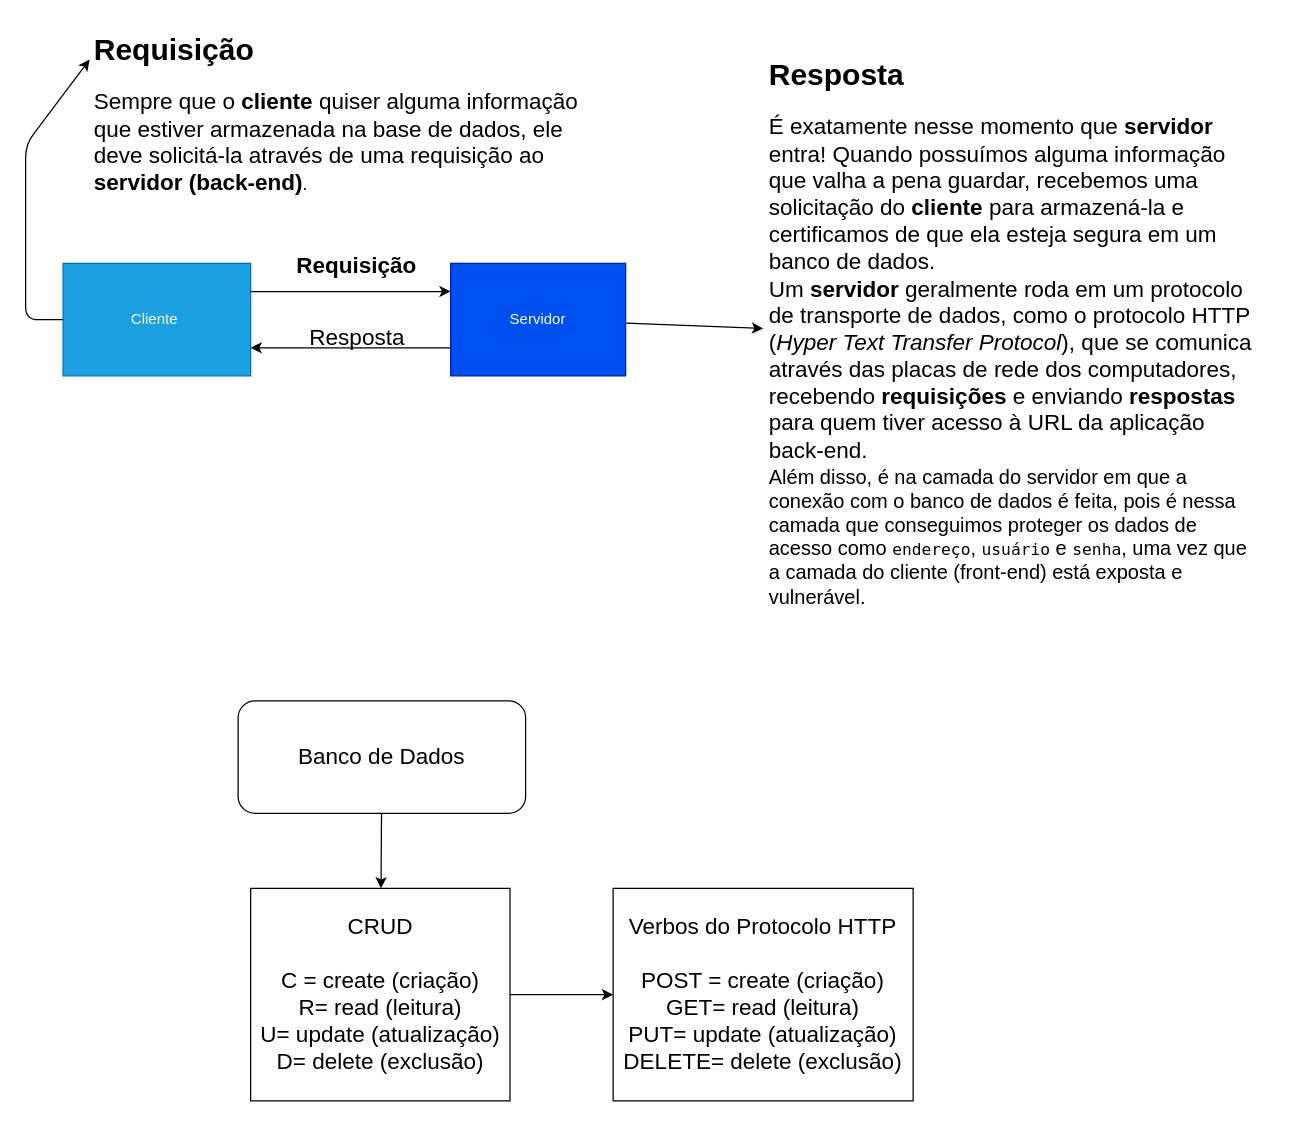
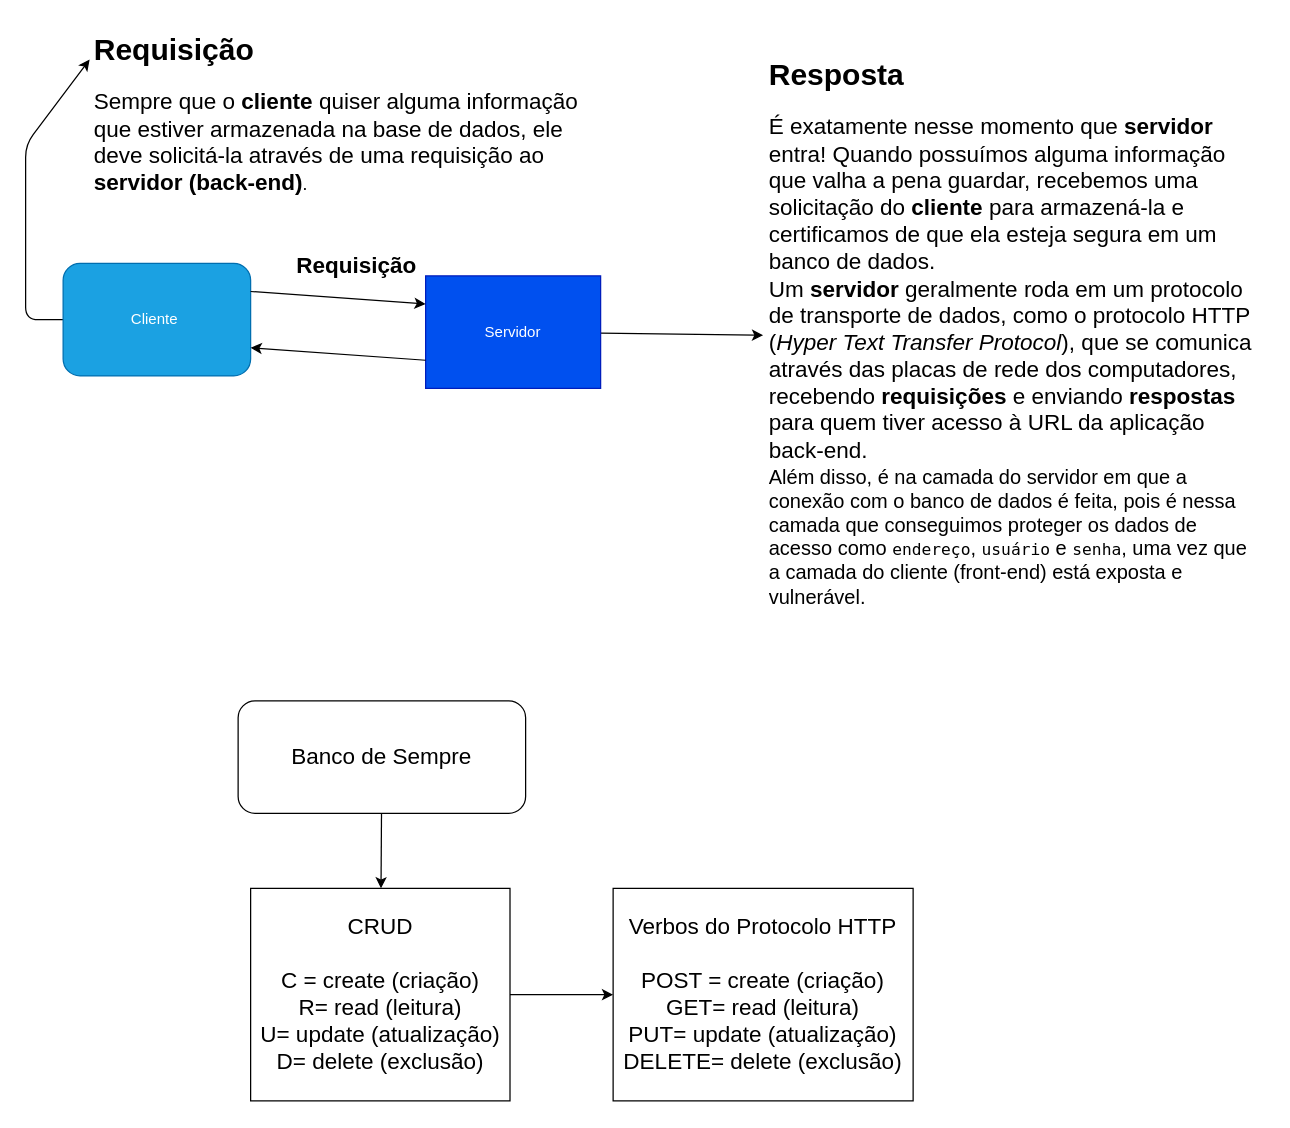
node "Cliente": shape rectangle -> rounded rectangle
node "Servidor": moved (538, 319) -> (513, 332)
node "Resposta": removed
node "Banco de Dados": label "Banco de Dados" -> "Banco de Sempre"
